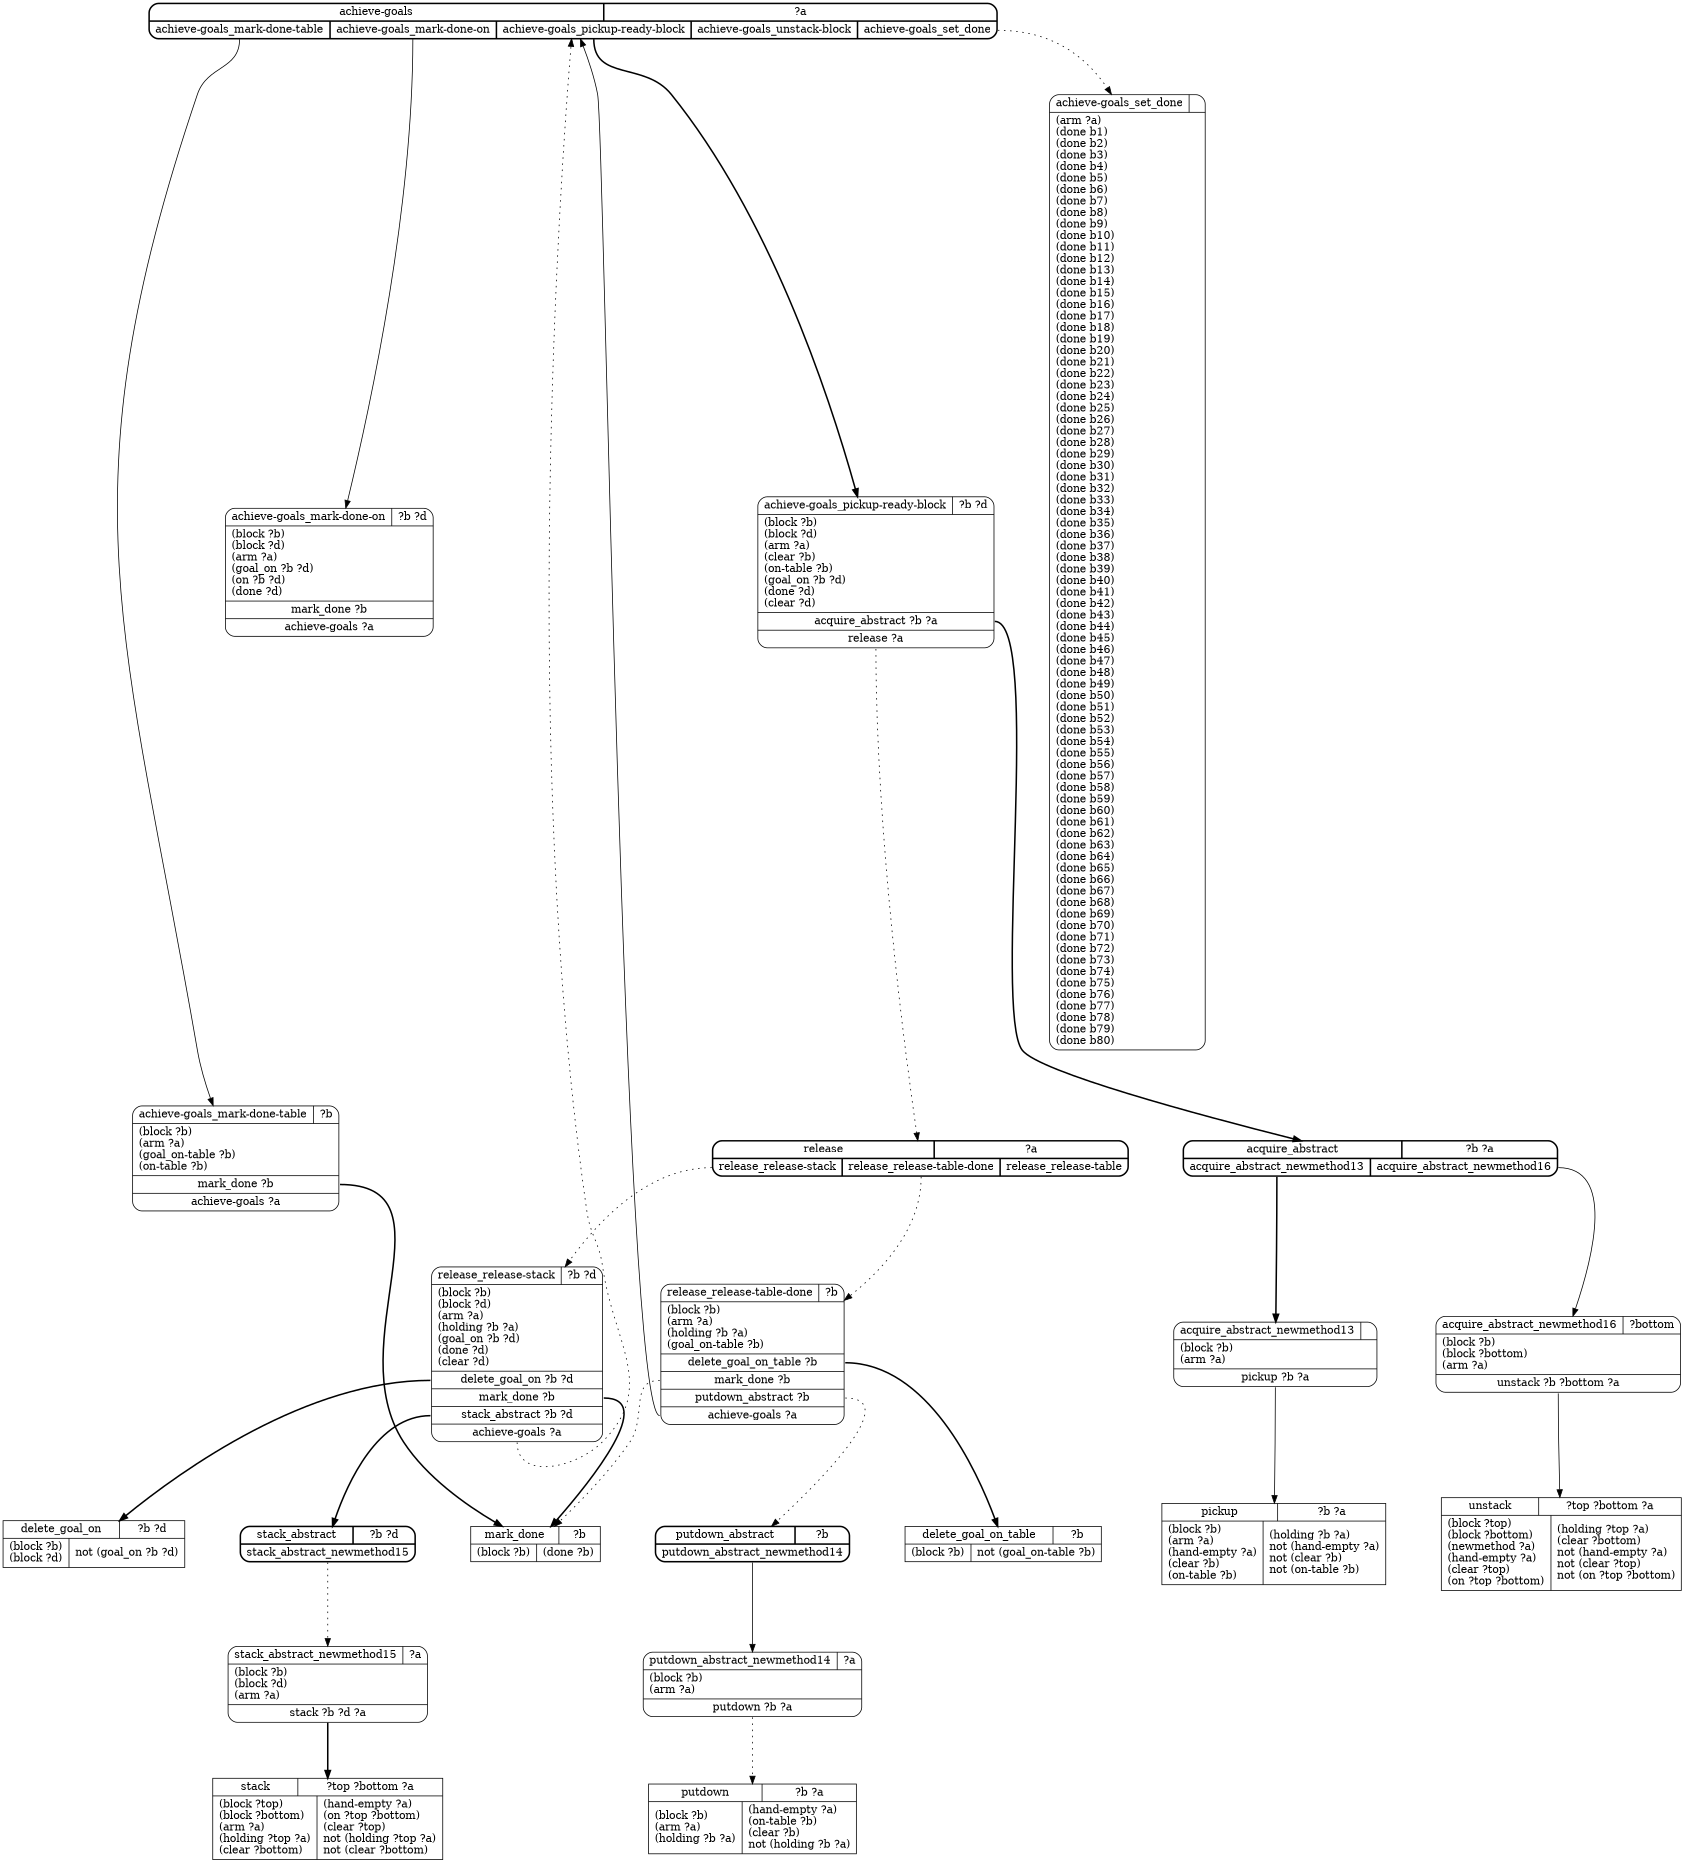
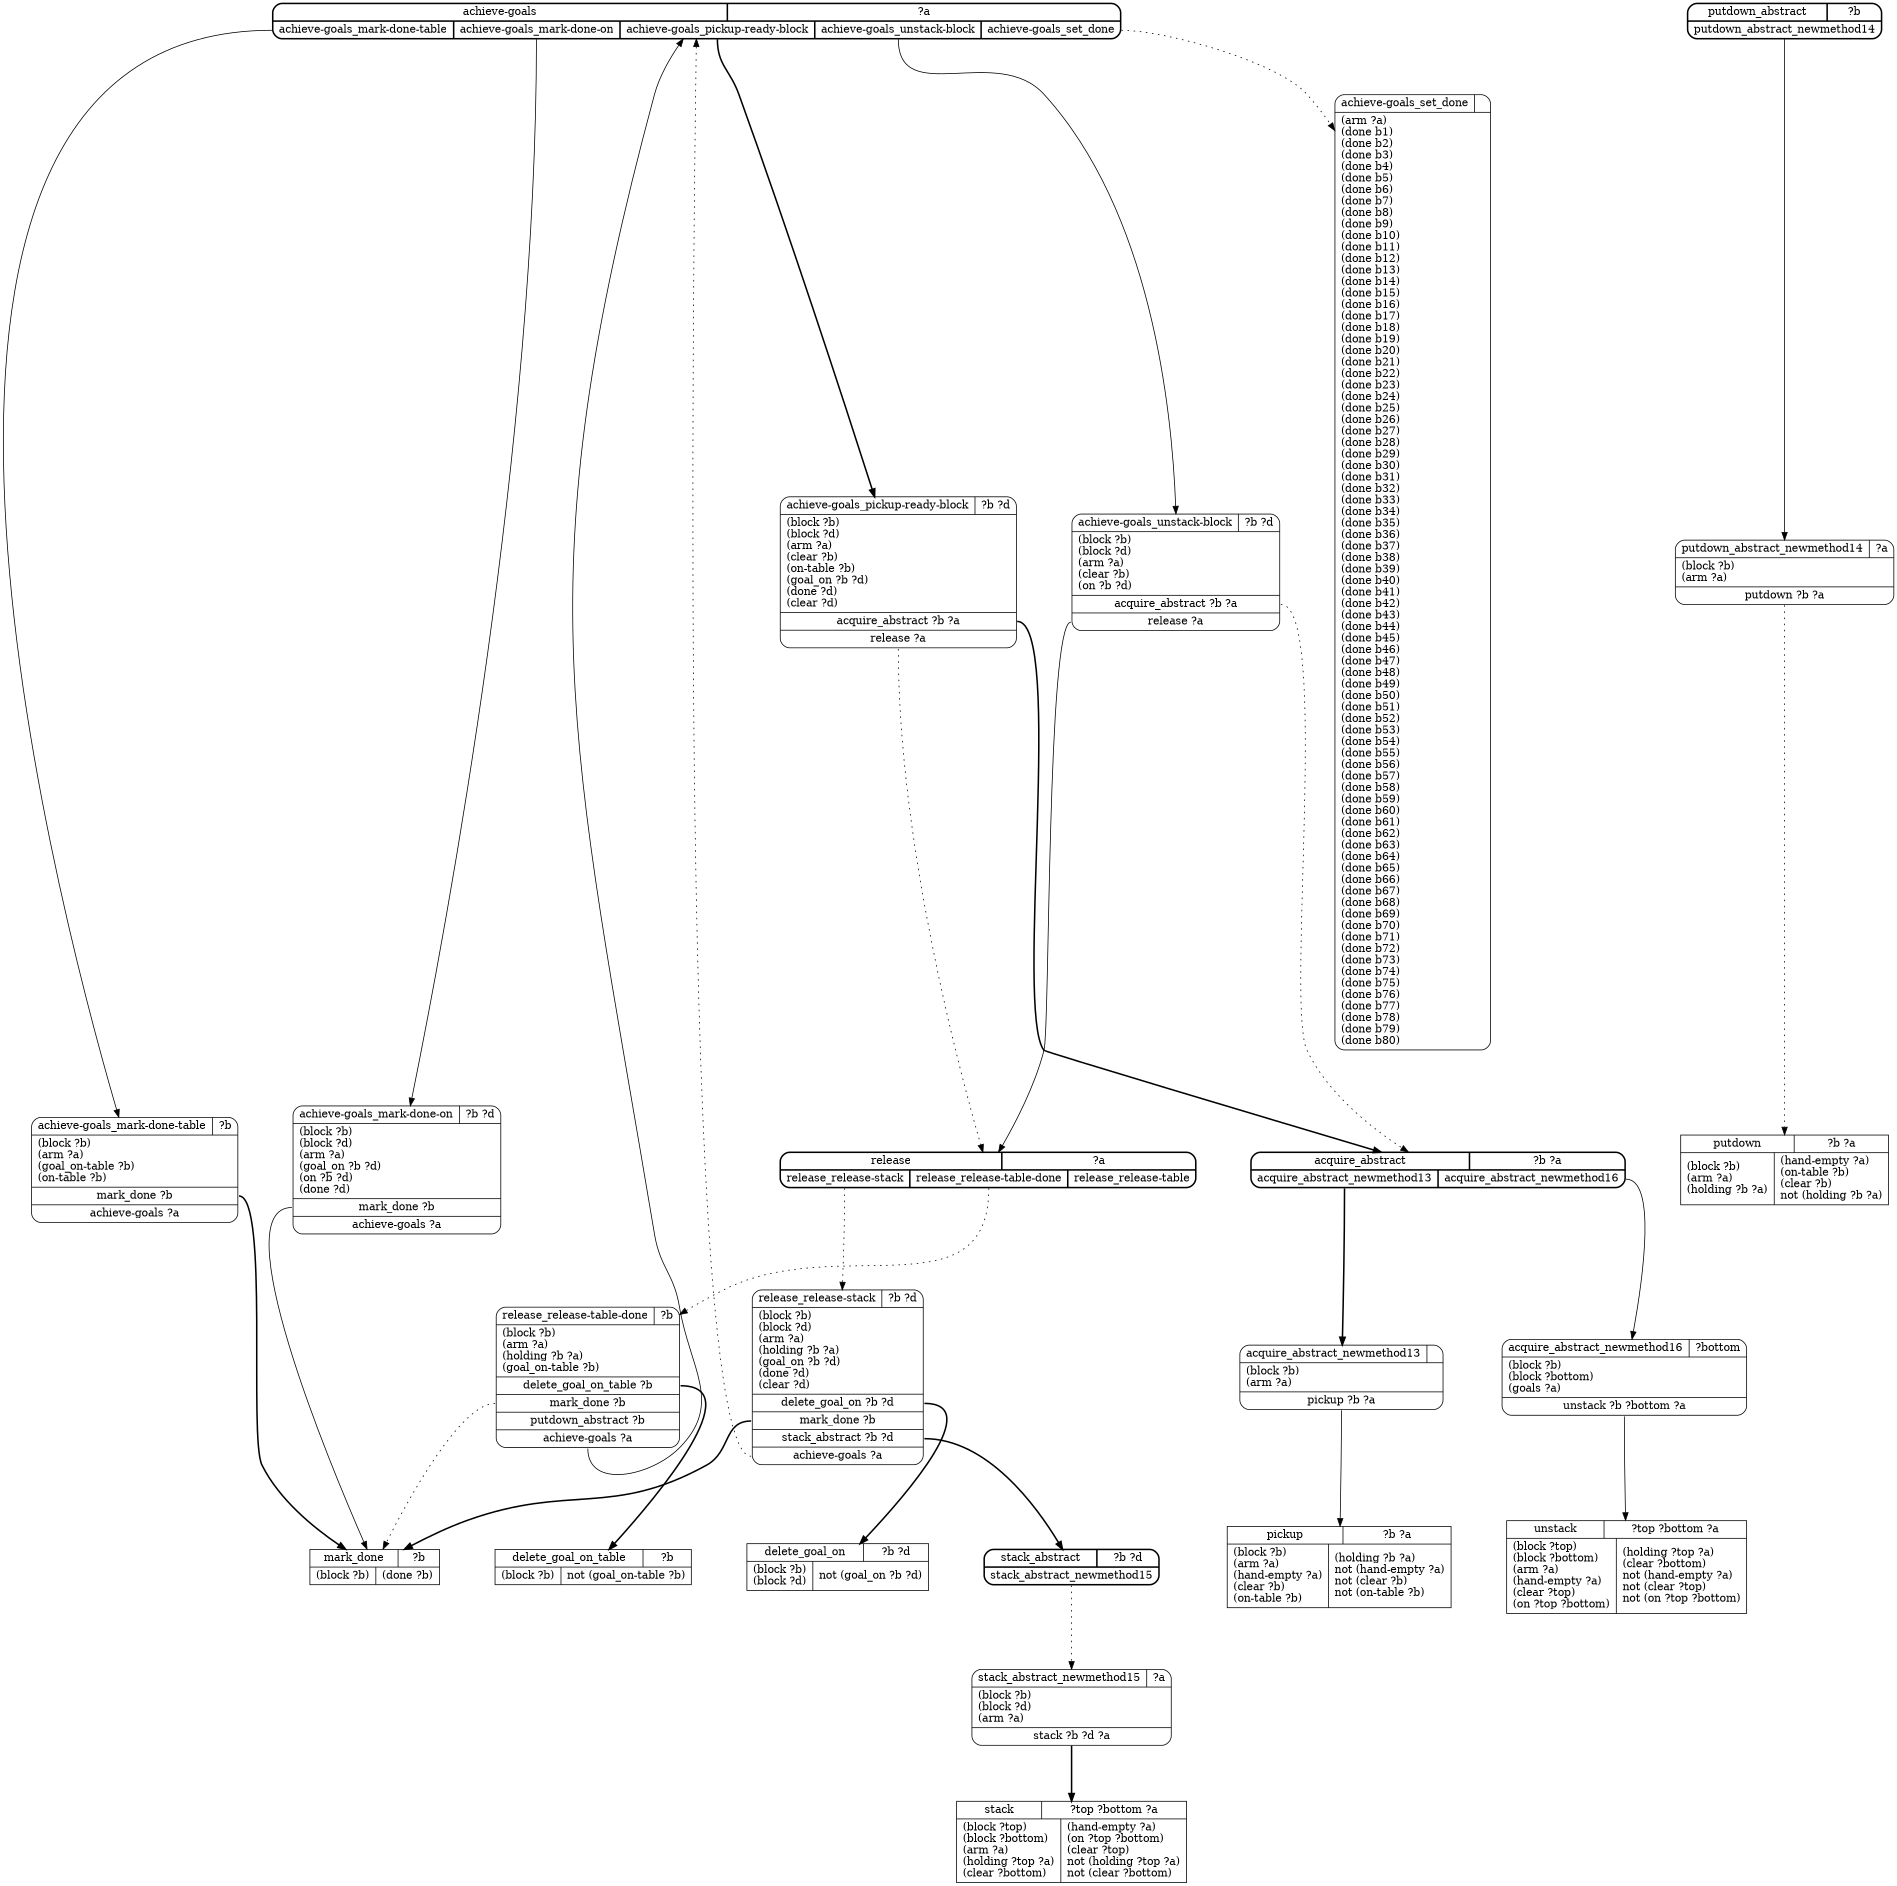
node "achieve-goals_unstack-block": added
node "acquire_abstract_newmethod16": text "(arm ?a)" -> "(goals ?a)"
edge "achieve-goals_mark-done-on" -> "mark_done": added
edge "release_release-table-done" -> "putdown_abstract": removed
node "unstack": text "(newmethod ?a)" -> "(arm ?a)"
